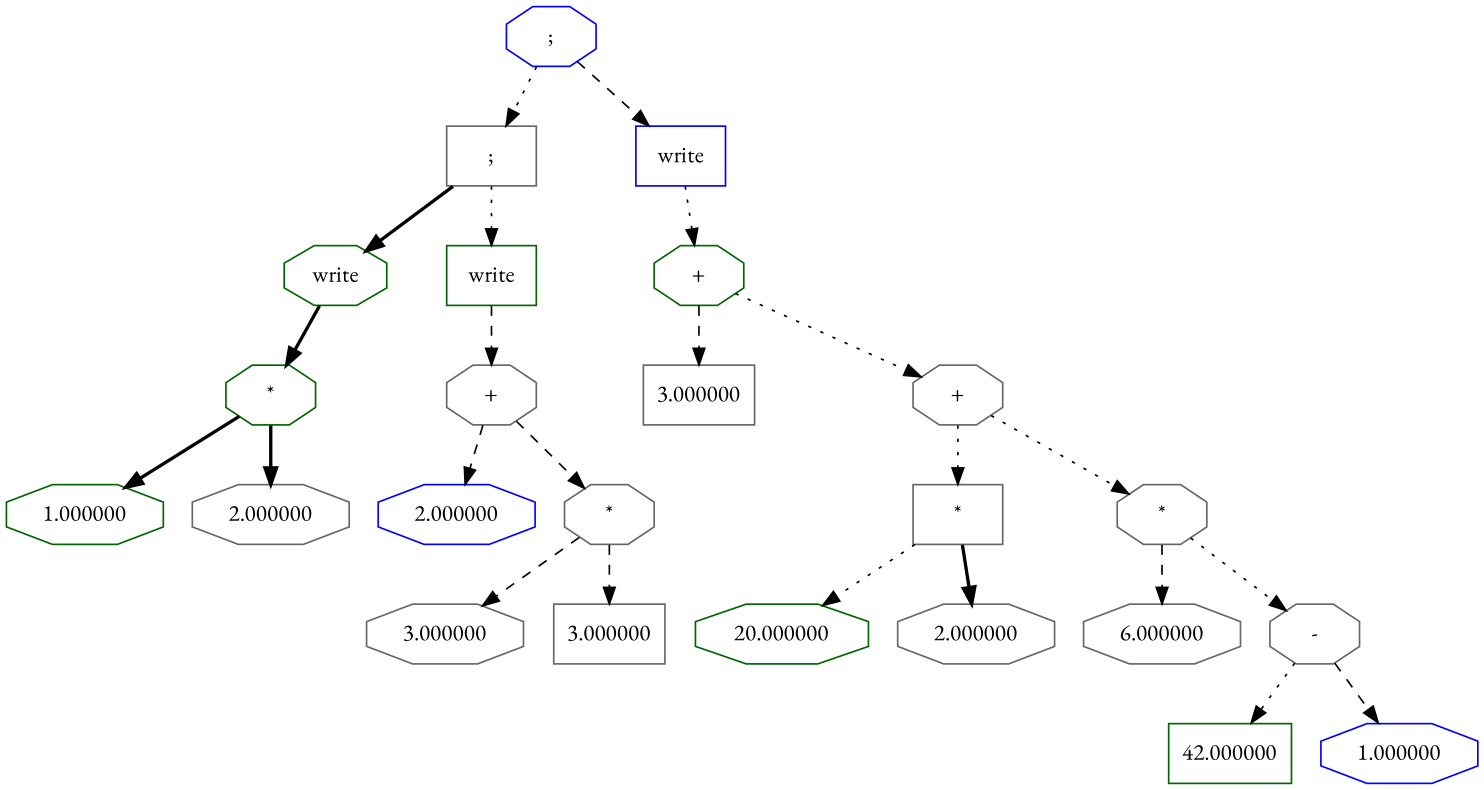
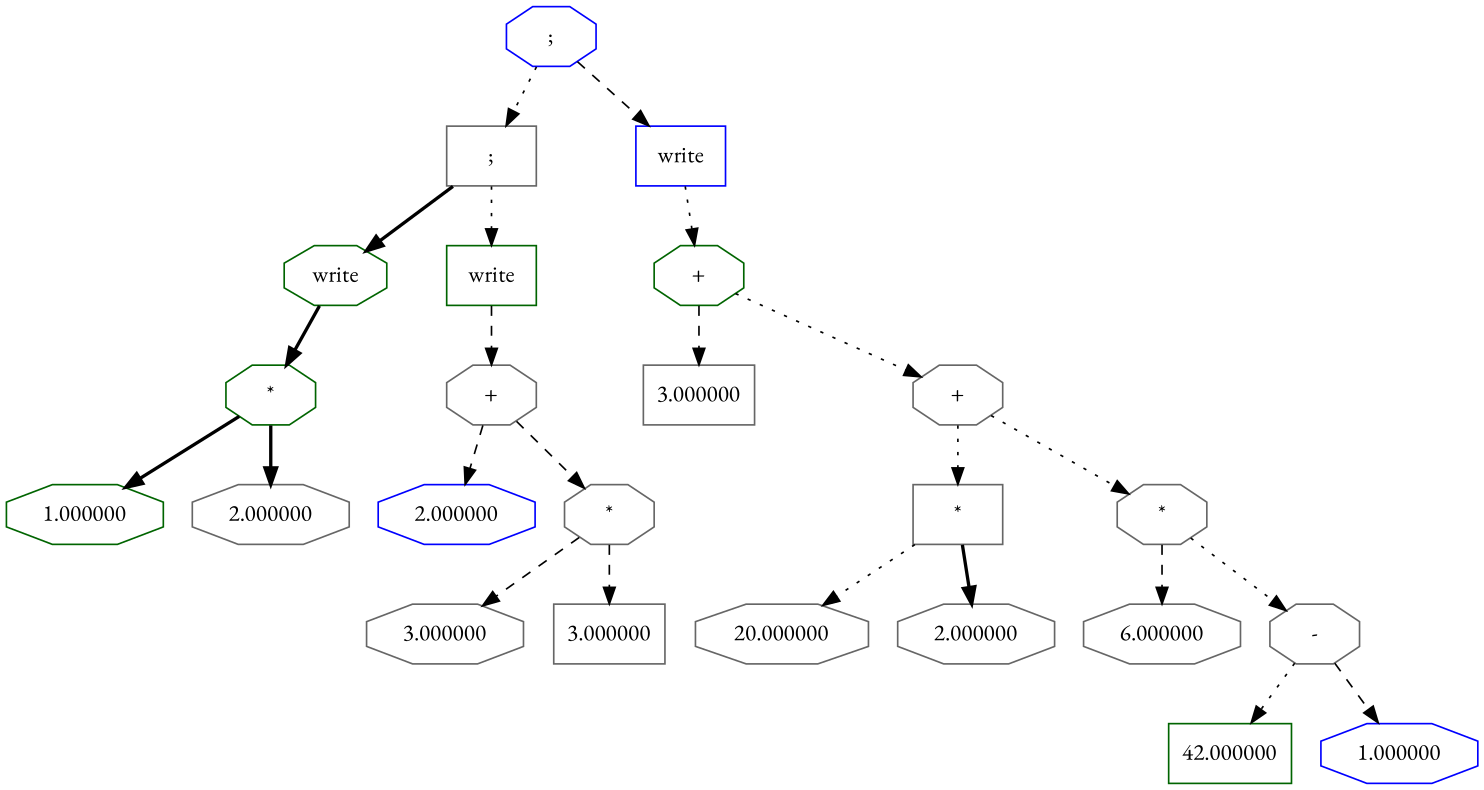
node "20.000000": color darkgreen -> gray40
